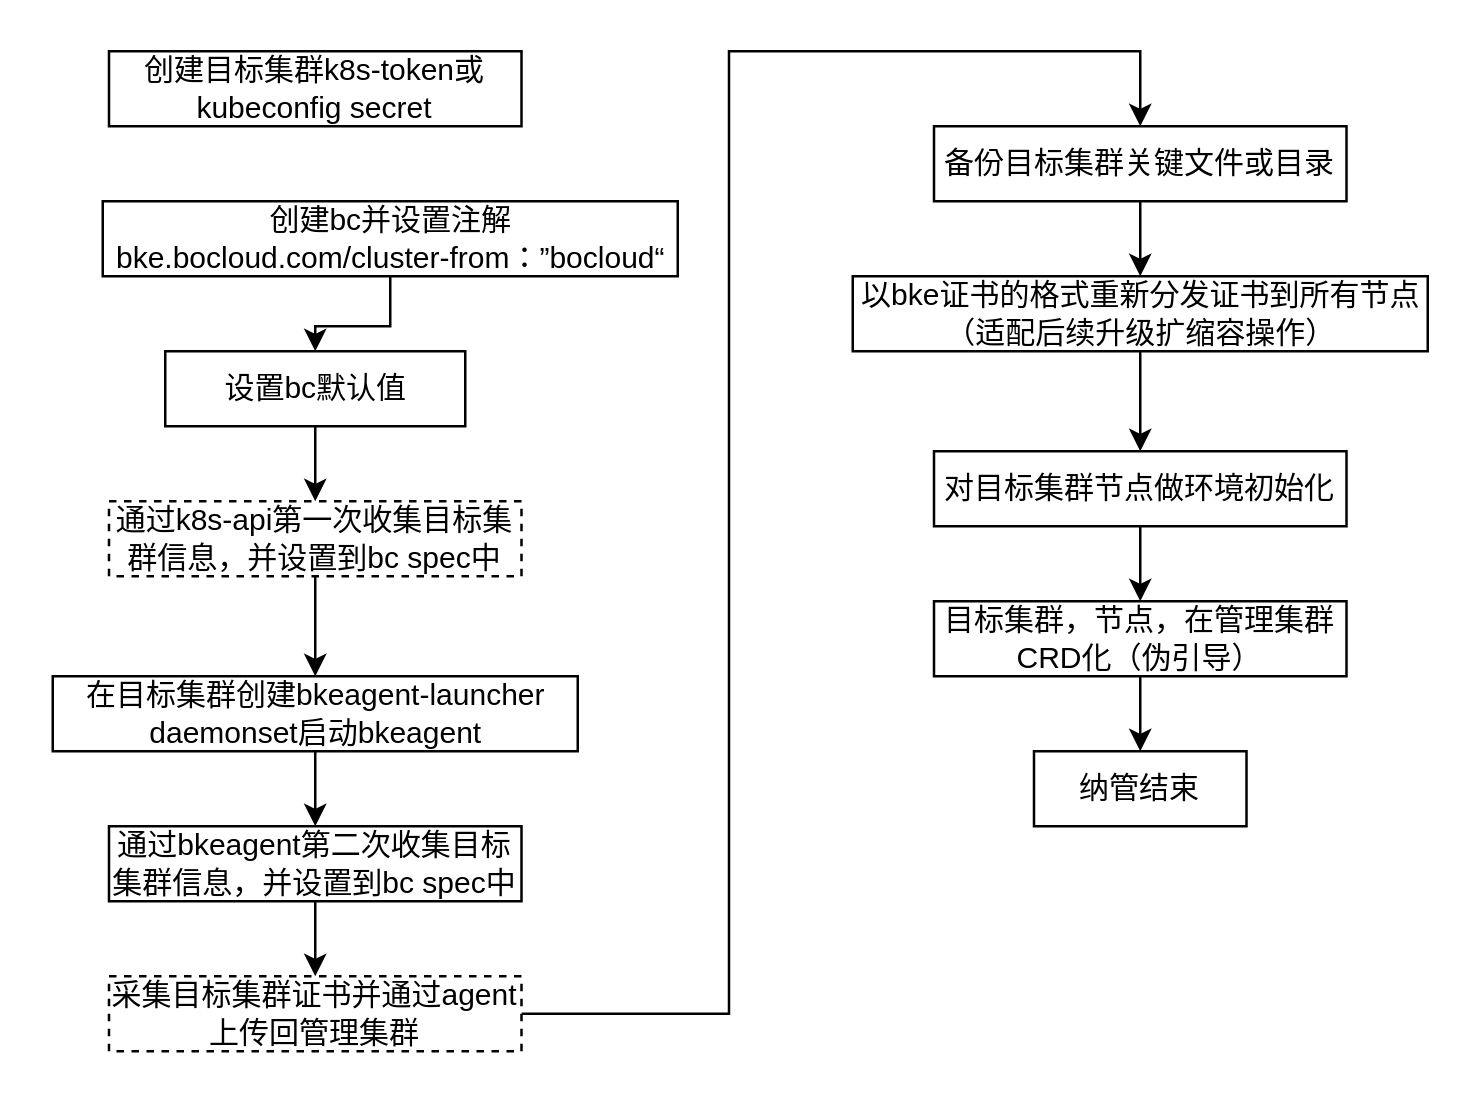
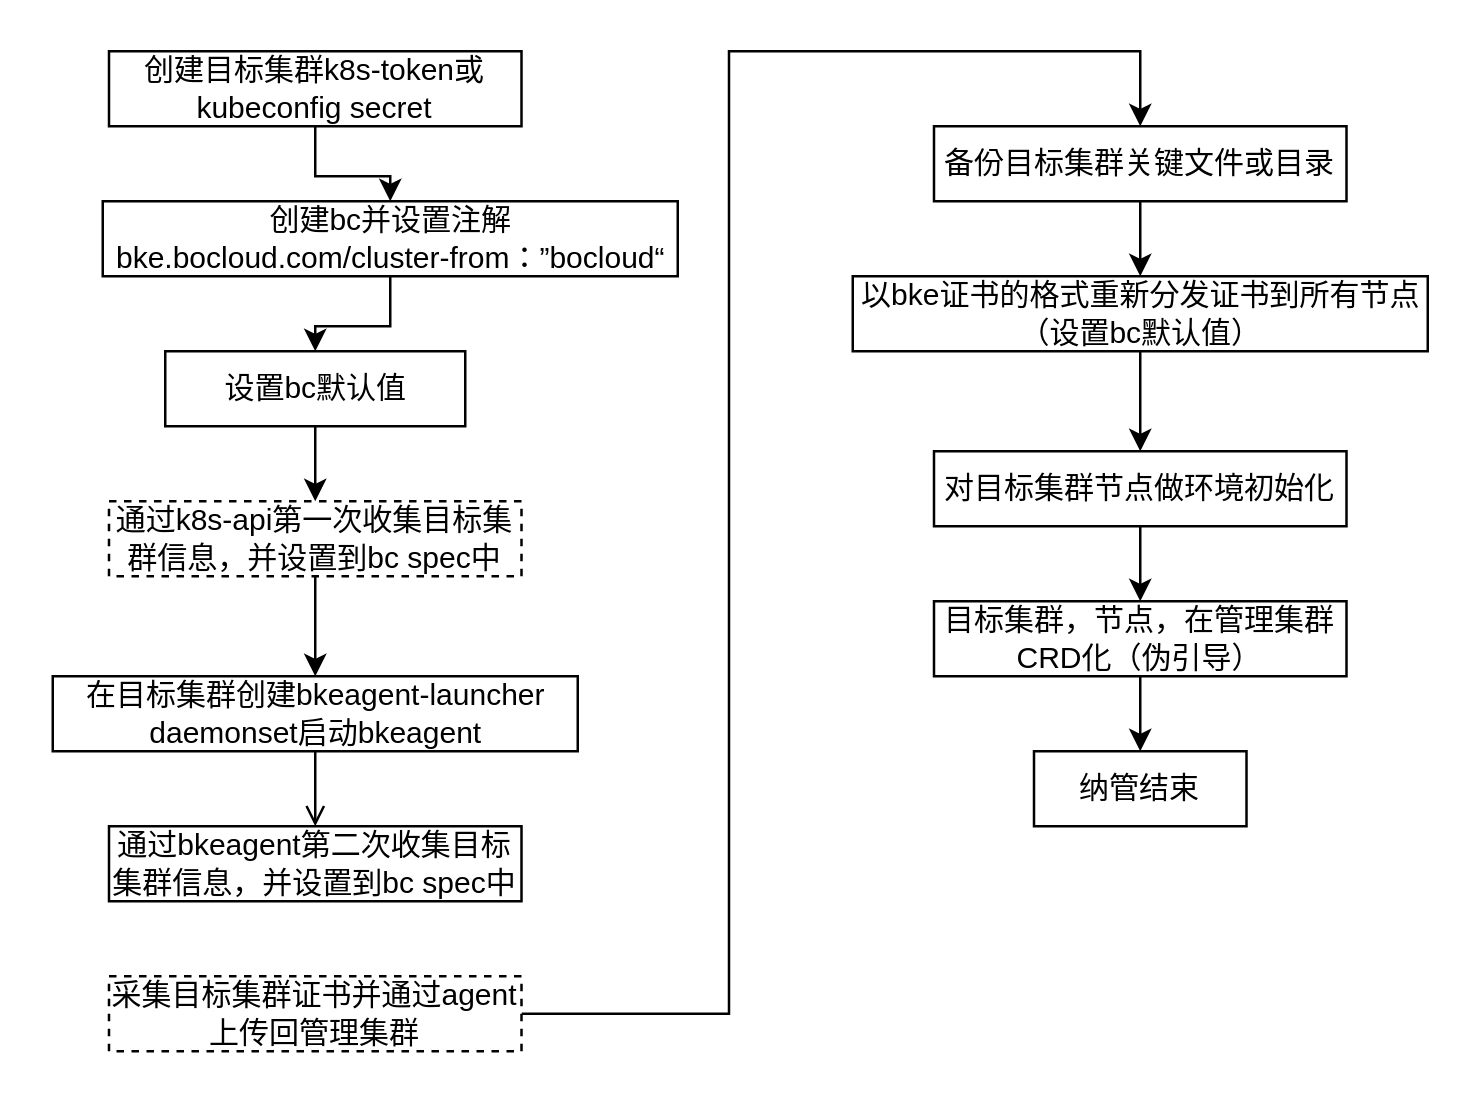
edge "创建目标集群k8s-token或kubeconfig secret" -> "创建bc并设置注解 bke.bocloud.com/cluster-from：”bocloud“": added
node "以bke证书的格式重新分发证书到所有节点（适配后续升级扩缩容操作）": label "以bke证书的格式重新分发证书到所有节点（适配后续升级扩缩容操作）" -> "以bke证书的格式重新分发证书到所有节点（设置bc默认值）"
edge "在目标集群创建bkeagent-launcher daemonset启动bkeagent" -> "通过bkeagent第二次收集目标集群信息，并设置到bc spec中": arrowhead classic -> open
edge "通过bkeagent第二次收集目标集群信息，并设置到bc spec中" -> "采集目标集群证书并通过agent上传回管理集群": removed
